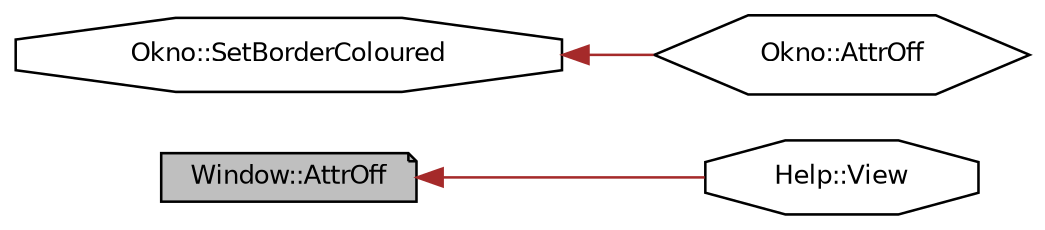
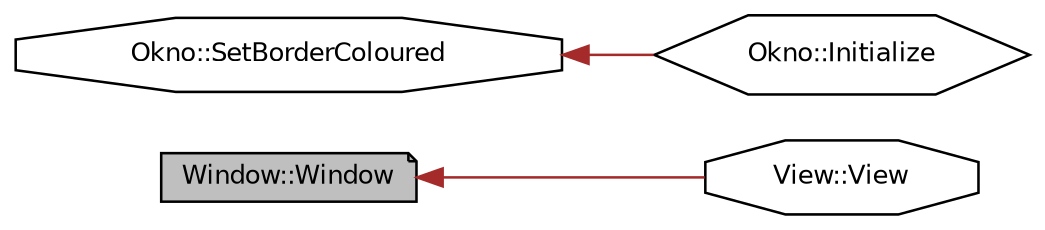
node "Okno::AttrOff": label "Okno::AttrOff" -> "Okno::Initialize"
node "Window::AttrOff": label "Window::AttrOff" -> "Window::Window"
node "Help::View": label "Help::View" -> "View::View"
